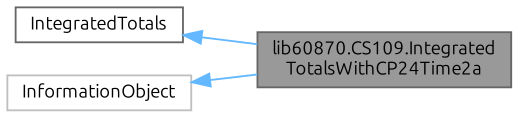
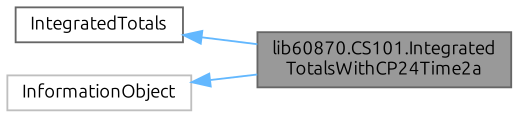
node "lib60870.CS109.Integrated TotalsWithCP24Time2a": label "lib60870.CS109.Integrated TotalsWithCP24Time2a" -> "lib60870.CS101.Integrated TotalsWithCP24Time2a"
